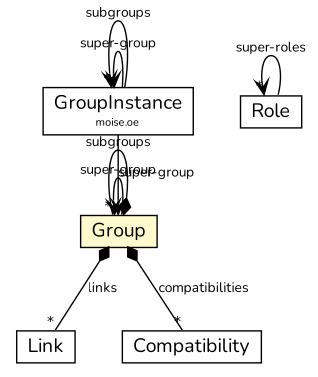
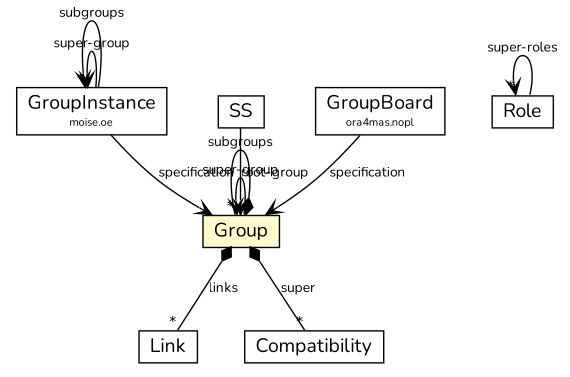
node "SS": added
node "GroupBoard": added
edge "GroupInstance" -> "Group": label "super-group" -> "specification"
edge "Group" -- "Compatibility": label "compatibilities" -> "super"
